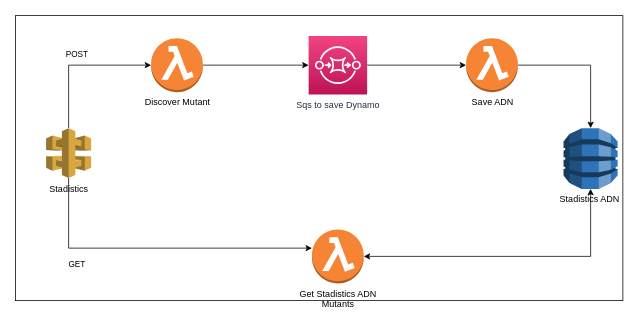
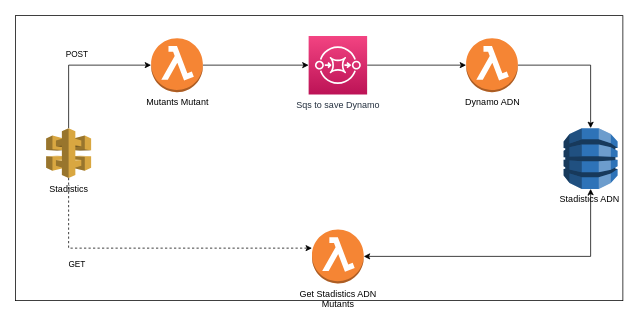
node "Discover Mutant": label "Discover Mutant" -> "Mutants Mutant"
node "Save ADN": label "Save ADN" -> "Dynamo ADN"
edge "Stadistics" -> "Get Stadistics ADN Mutants": style solid -> dashed
